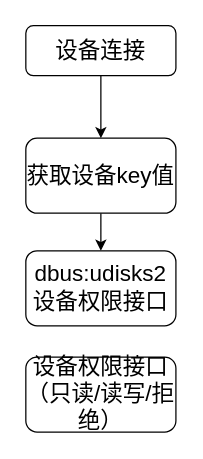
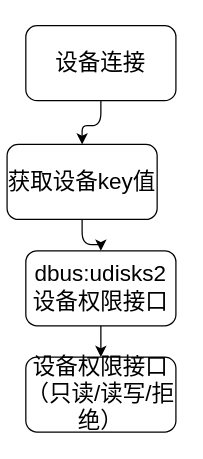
node "设备连接": size 150x50 -> 150x75
node "获取设备key值": moved (101, 176) -> (82, 182)
edge "dbus:udisks2设备权限接口" -> "设备权限接口（只读/读写/拒绝）": added
